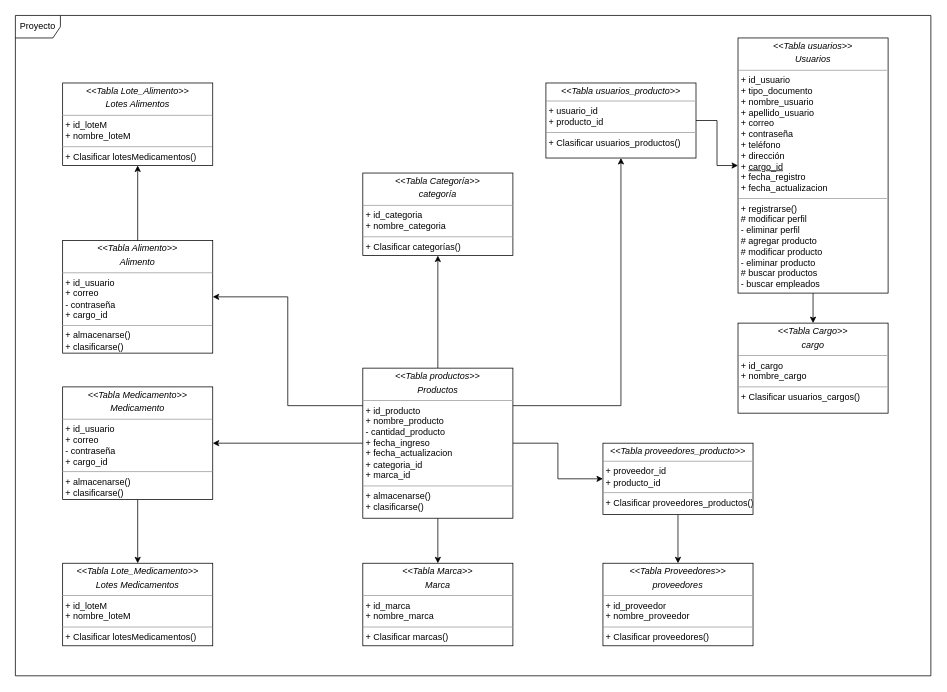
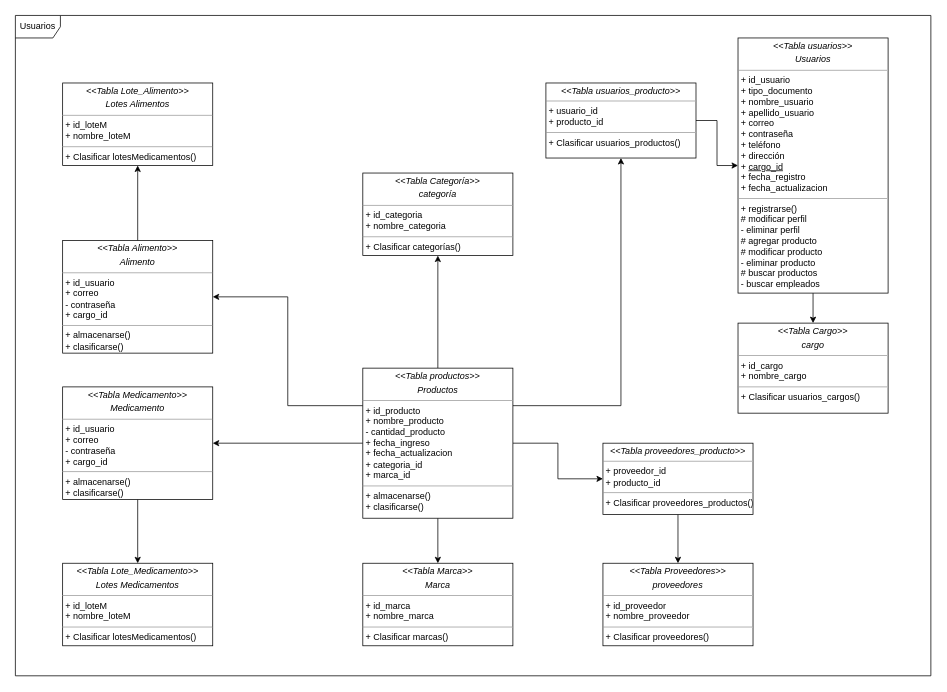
node "Proyecto": label "Proyecto" -> "Usuarios"
